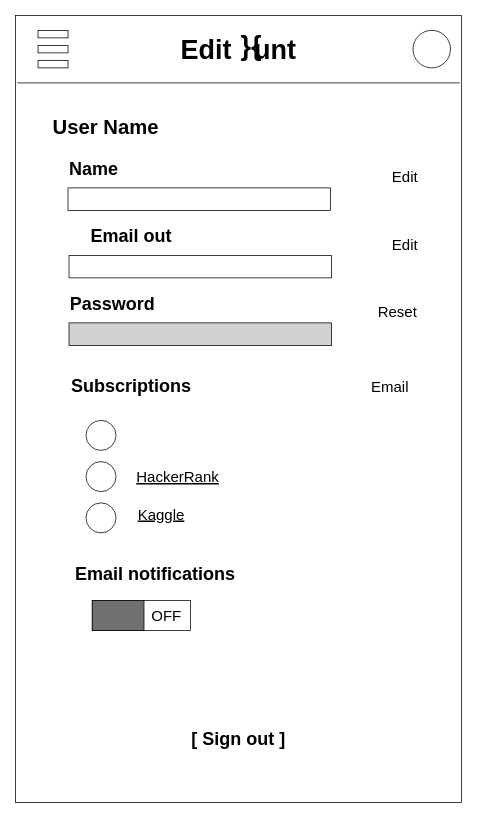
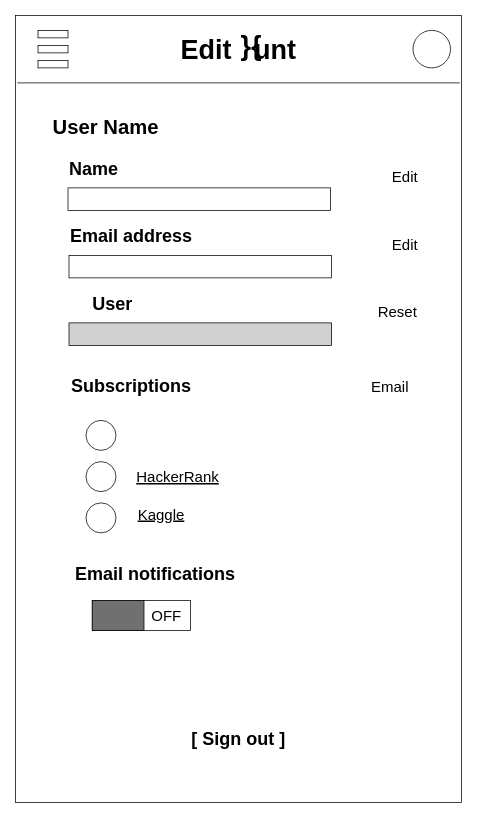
node "Email out": label "Email out" -> "Email address"
node "Password": label "Password" -> "User"
